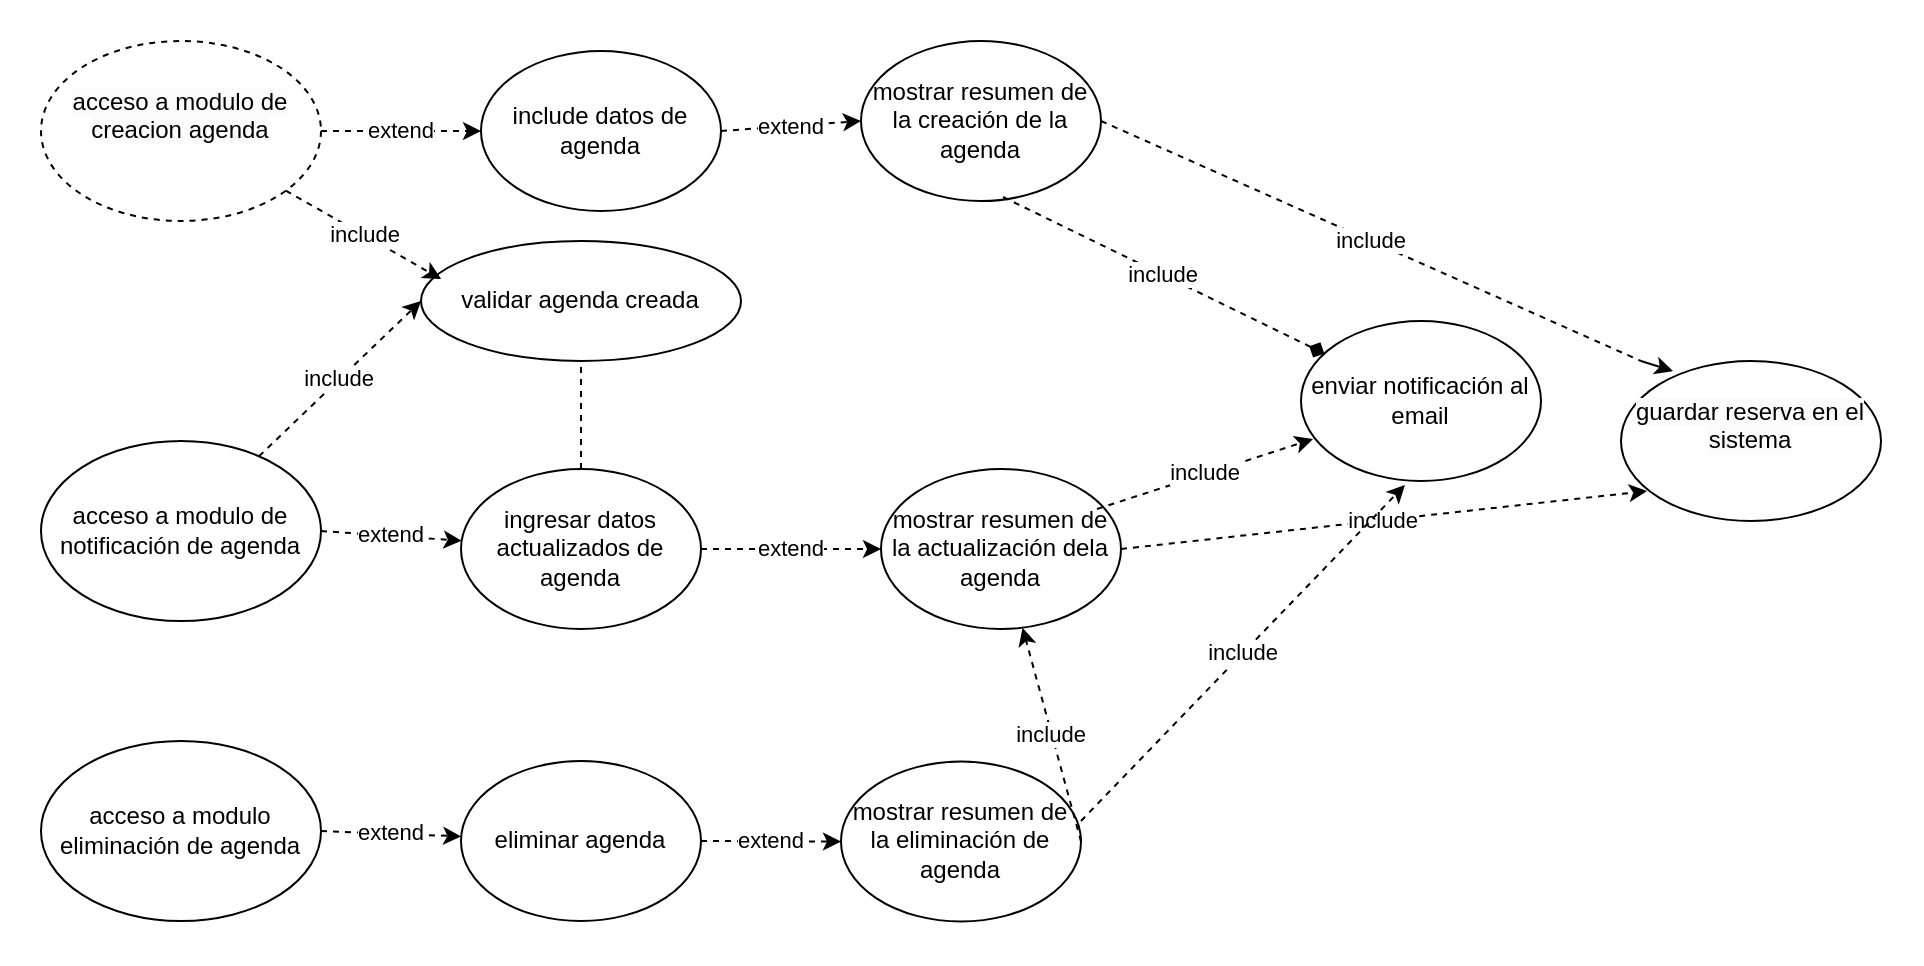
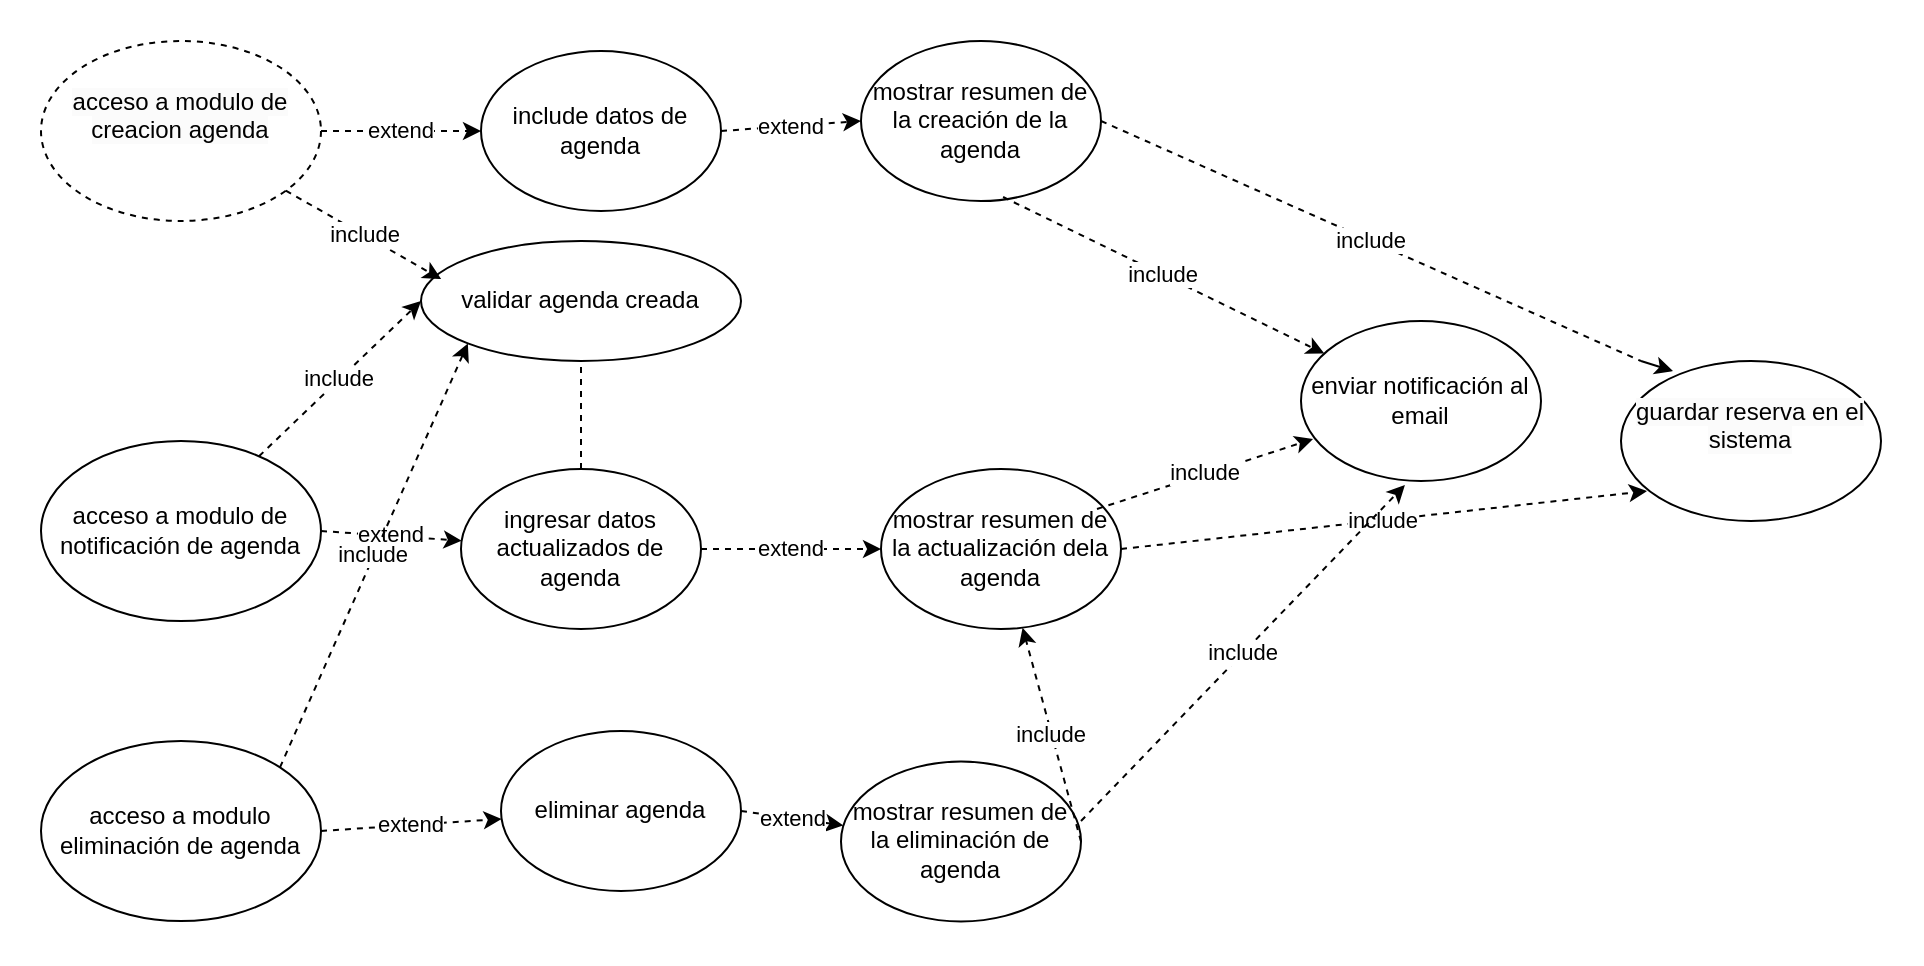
edge "mostrar resumen de la creación de la agenda" -> "enviar notificación al email": arrowhead diamond -> classic
edge "acceso a modulo eliminación de agenda" -> "validar agenda creada": added, label "include"
node "eliminar agenda": moved (581, 841) -> (621, 811)
